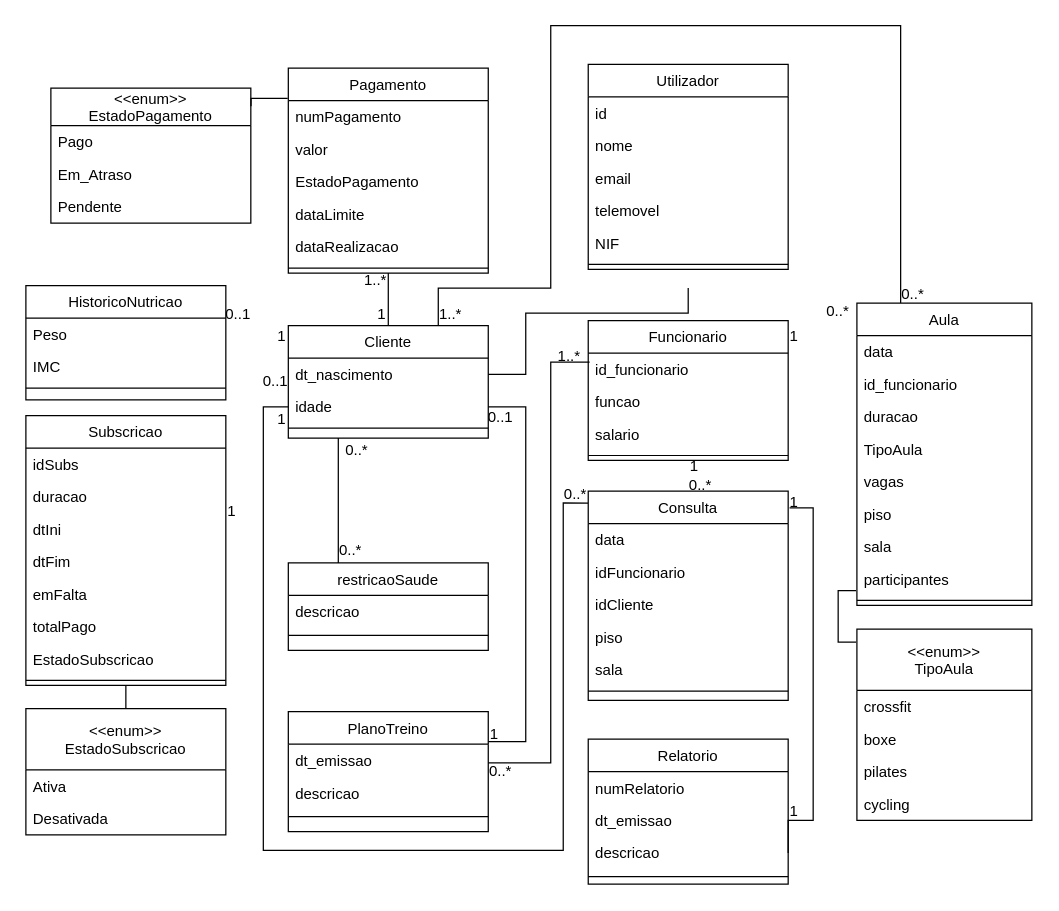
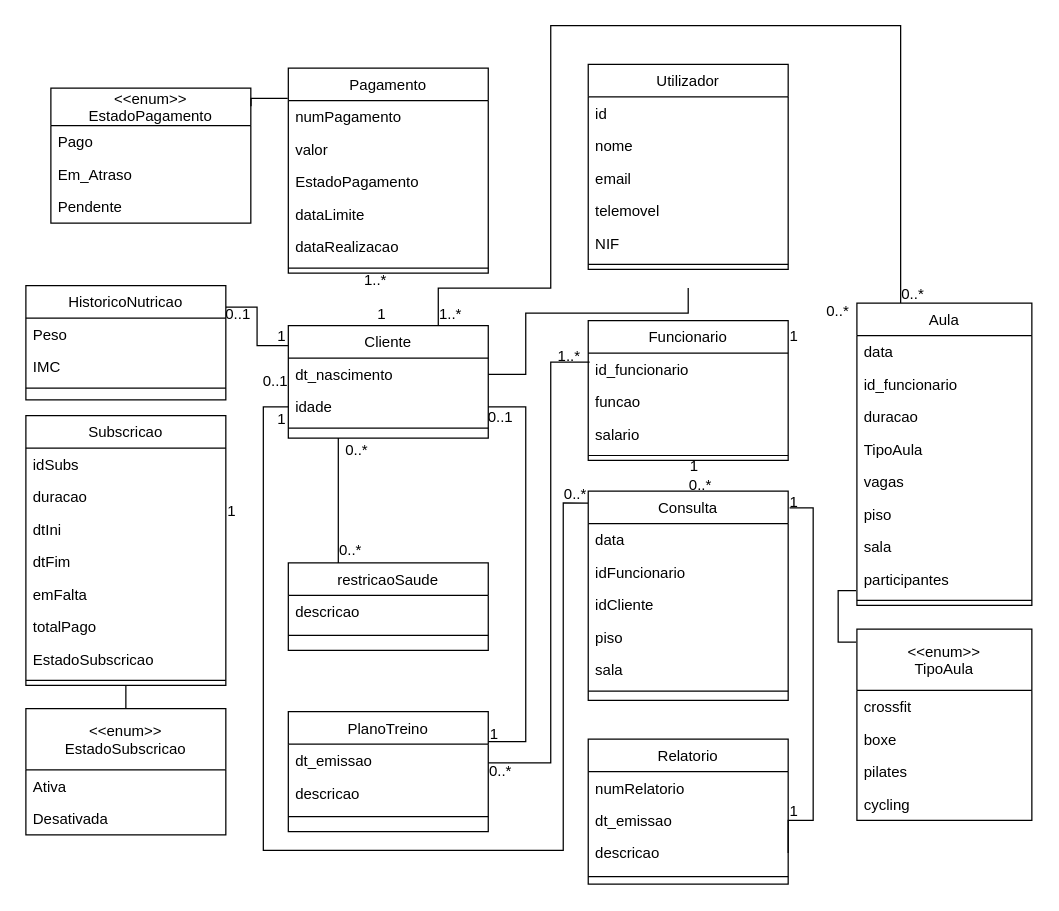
edge "Pagamento" -- "Cliente": removed
edge "HistoricoNutricao" -- "Cliente": added
